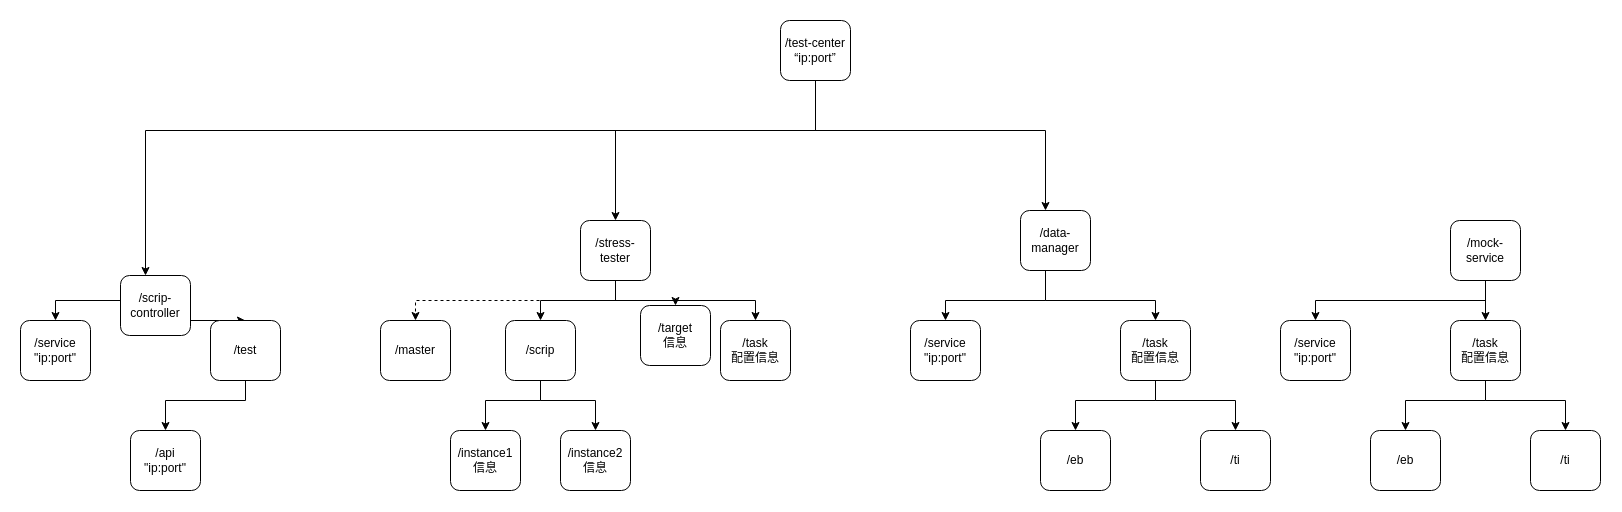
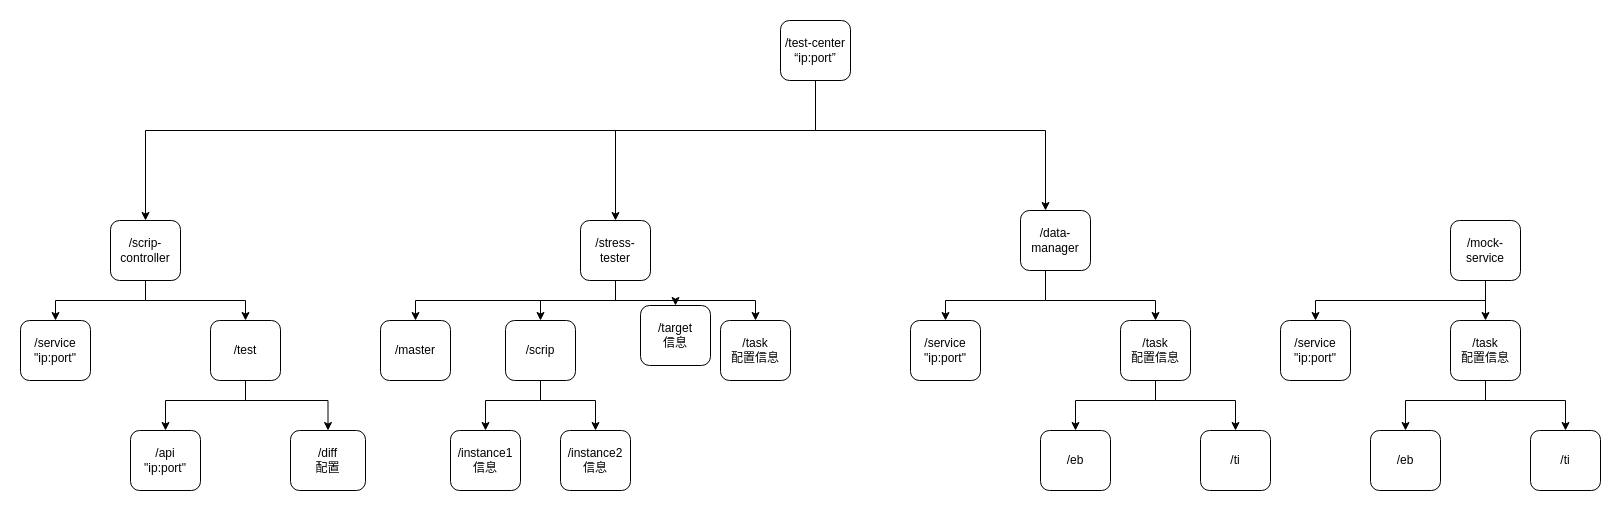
edge "/stress-tester" -> "/master": style dashed -> solid
node "/scrip-controller": moved (156, 306) -> (146, 251)
edge "/test" -> "/diff 配置": added
node "/diff 配置": added
